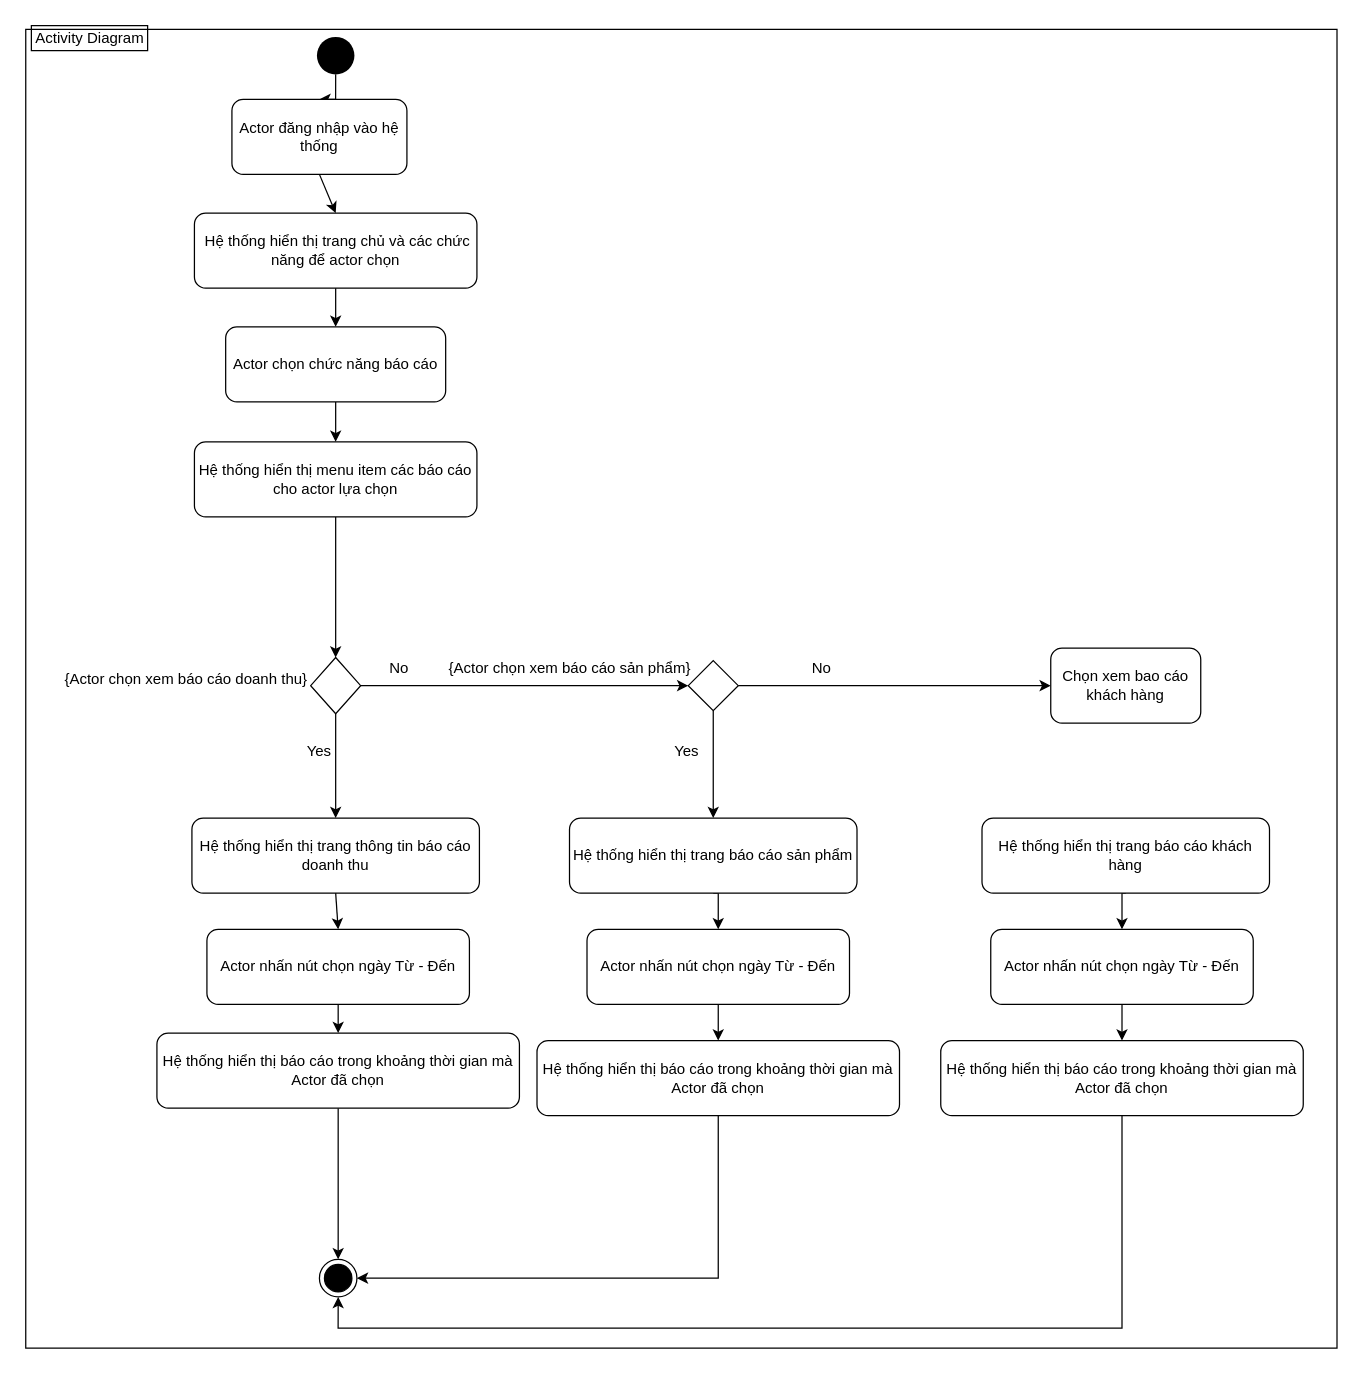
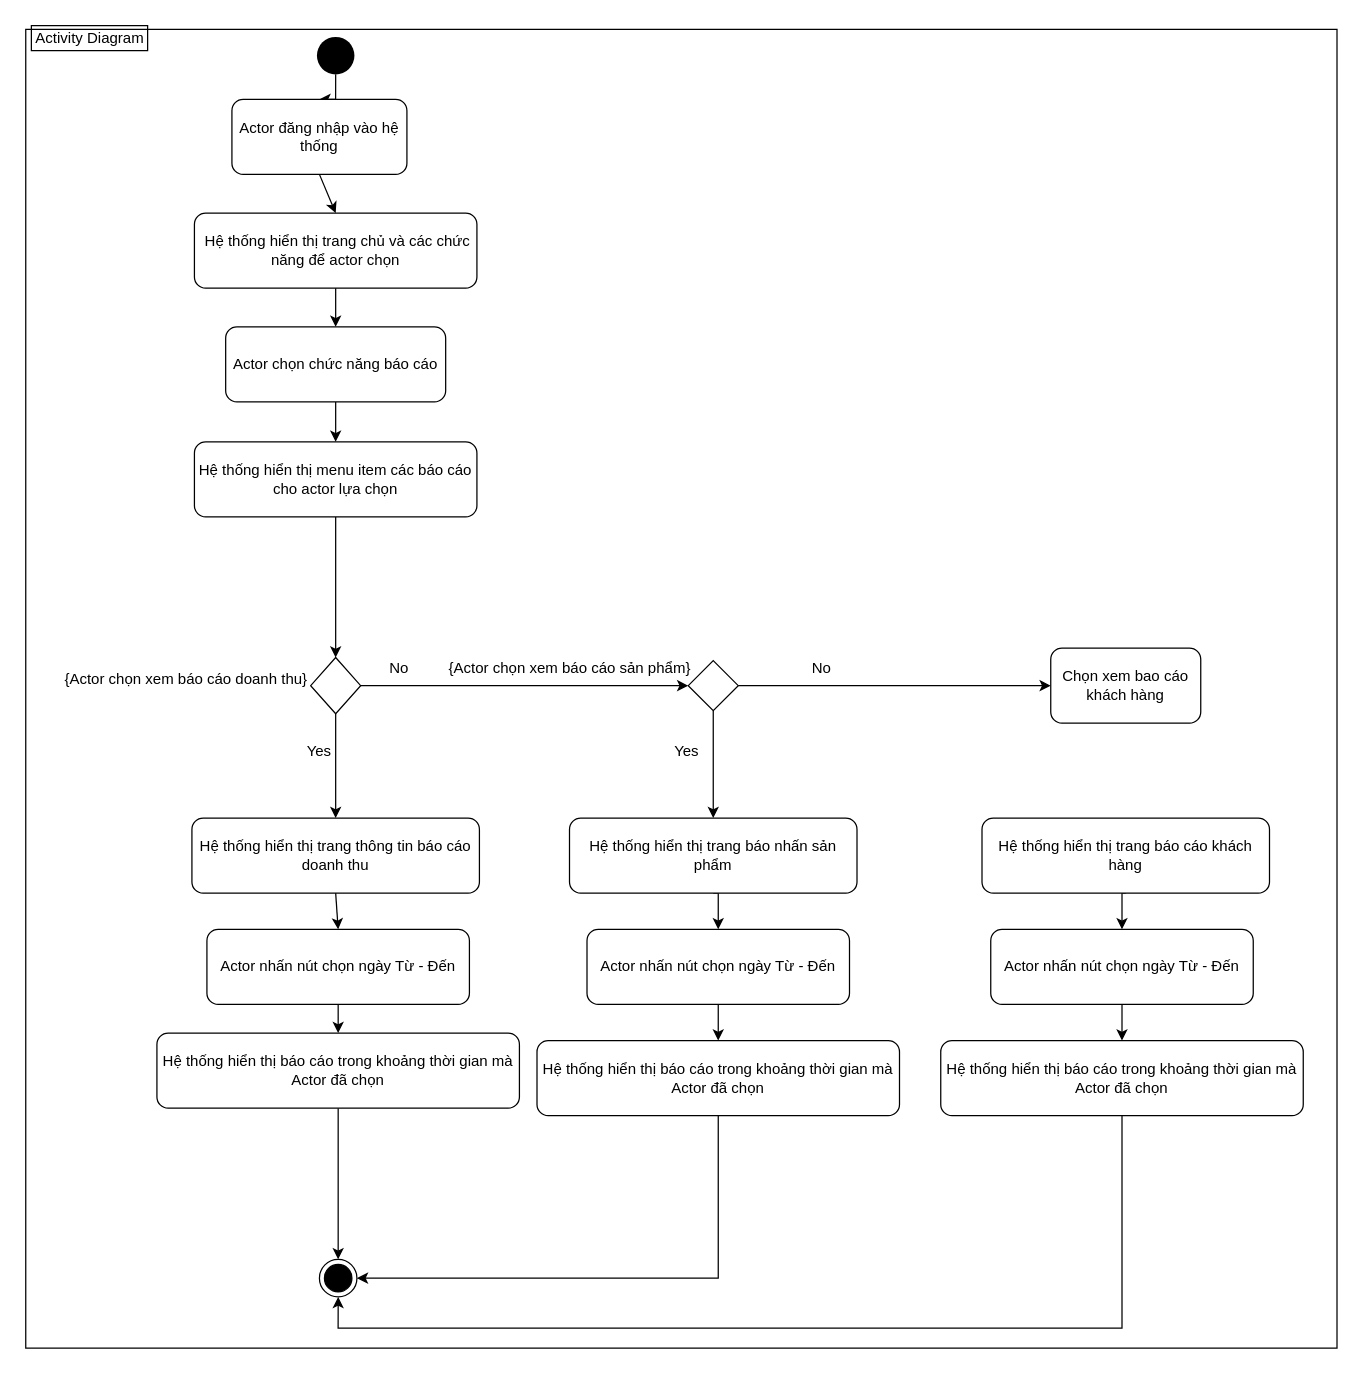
node "Hệ thống hiển thị trang báo cáo sản phẩm": label "Hệ thống hiển thị trang báo cáo sản phẩm" -> "Hệ thống hiển thị trang báo nhấn sản phẩm"
